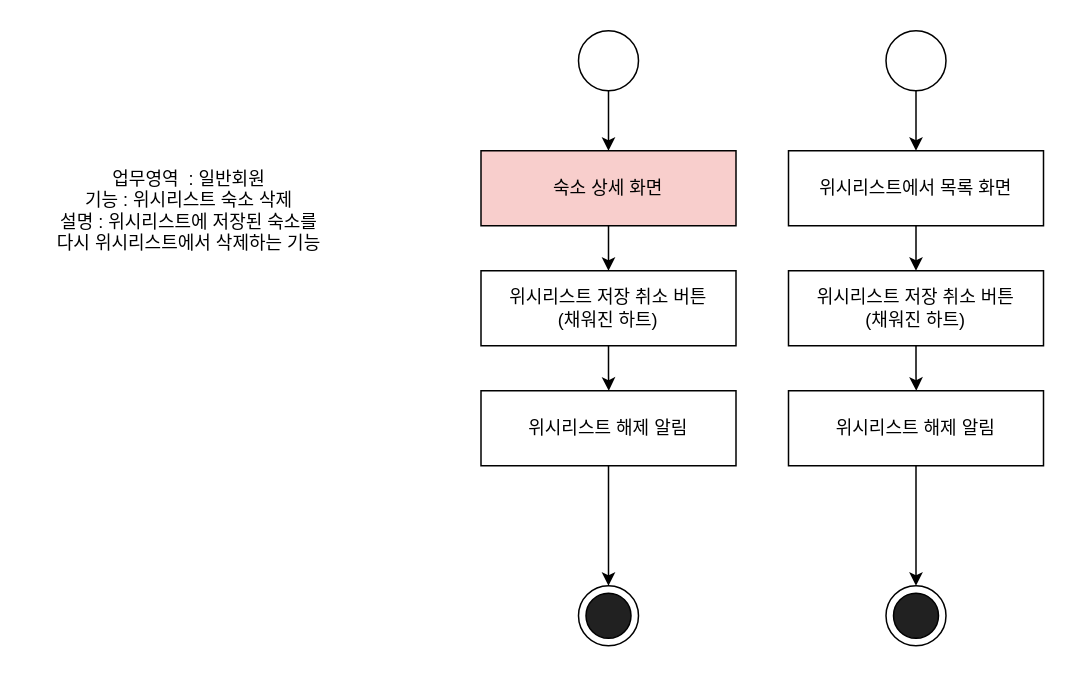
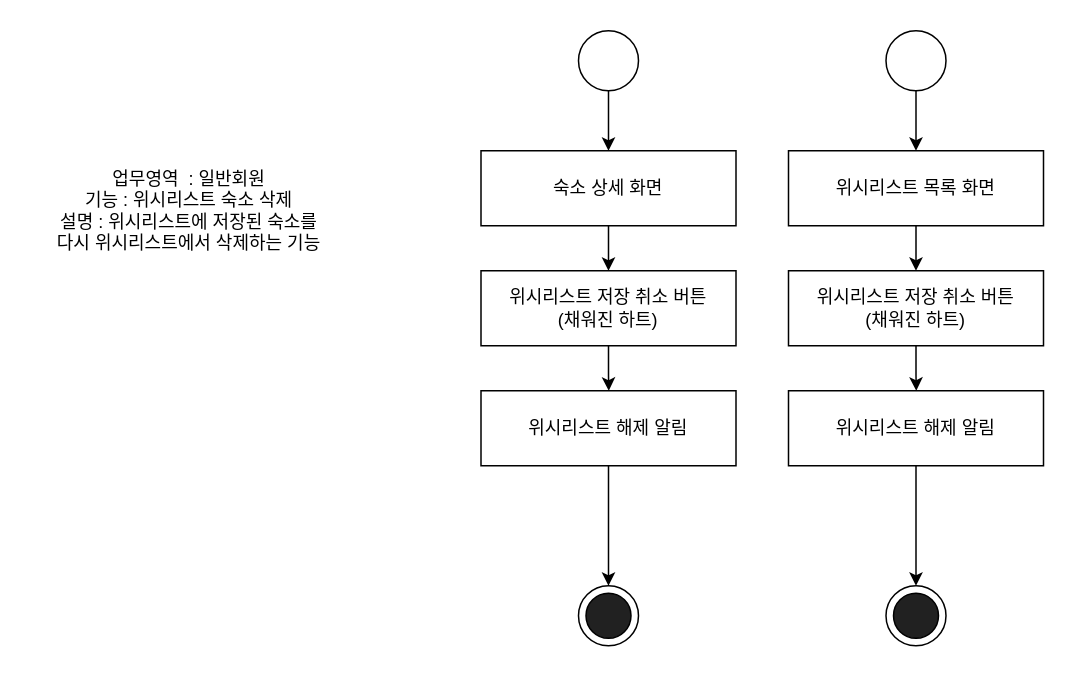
node "숙소 상세 화면": fillcolor #f8cecc -> #ffffff
node "위시리스트에서 목록 화면": label "위시리스트에서 목록 화면" -> "위시리스트 목록 화면"
